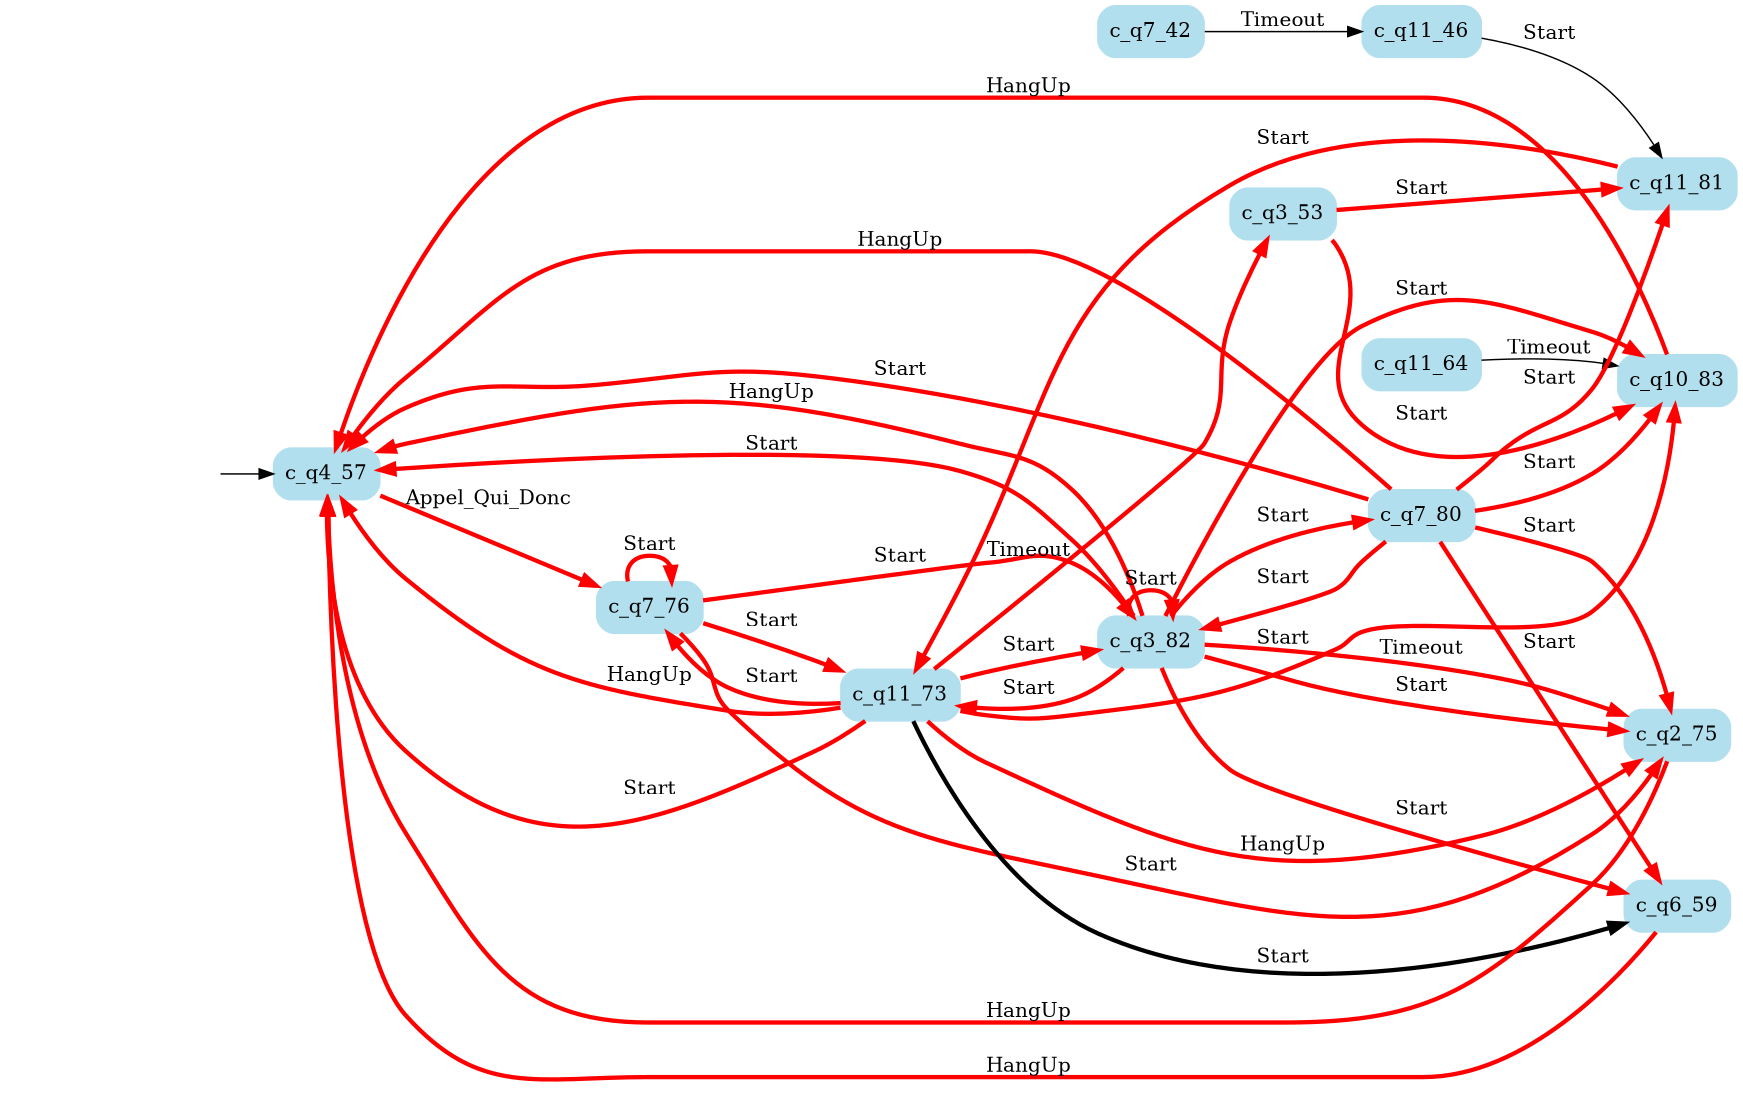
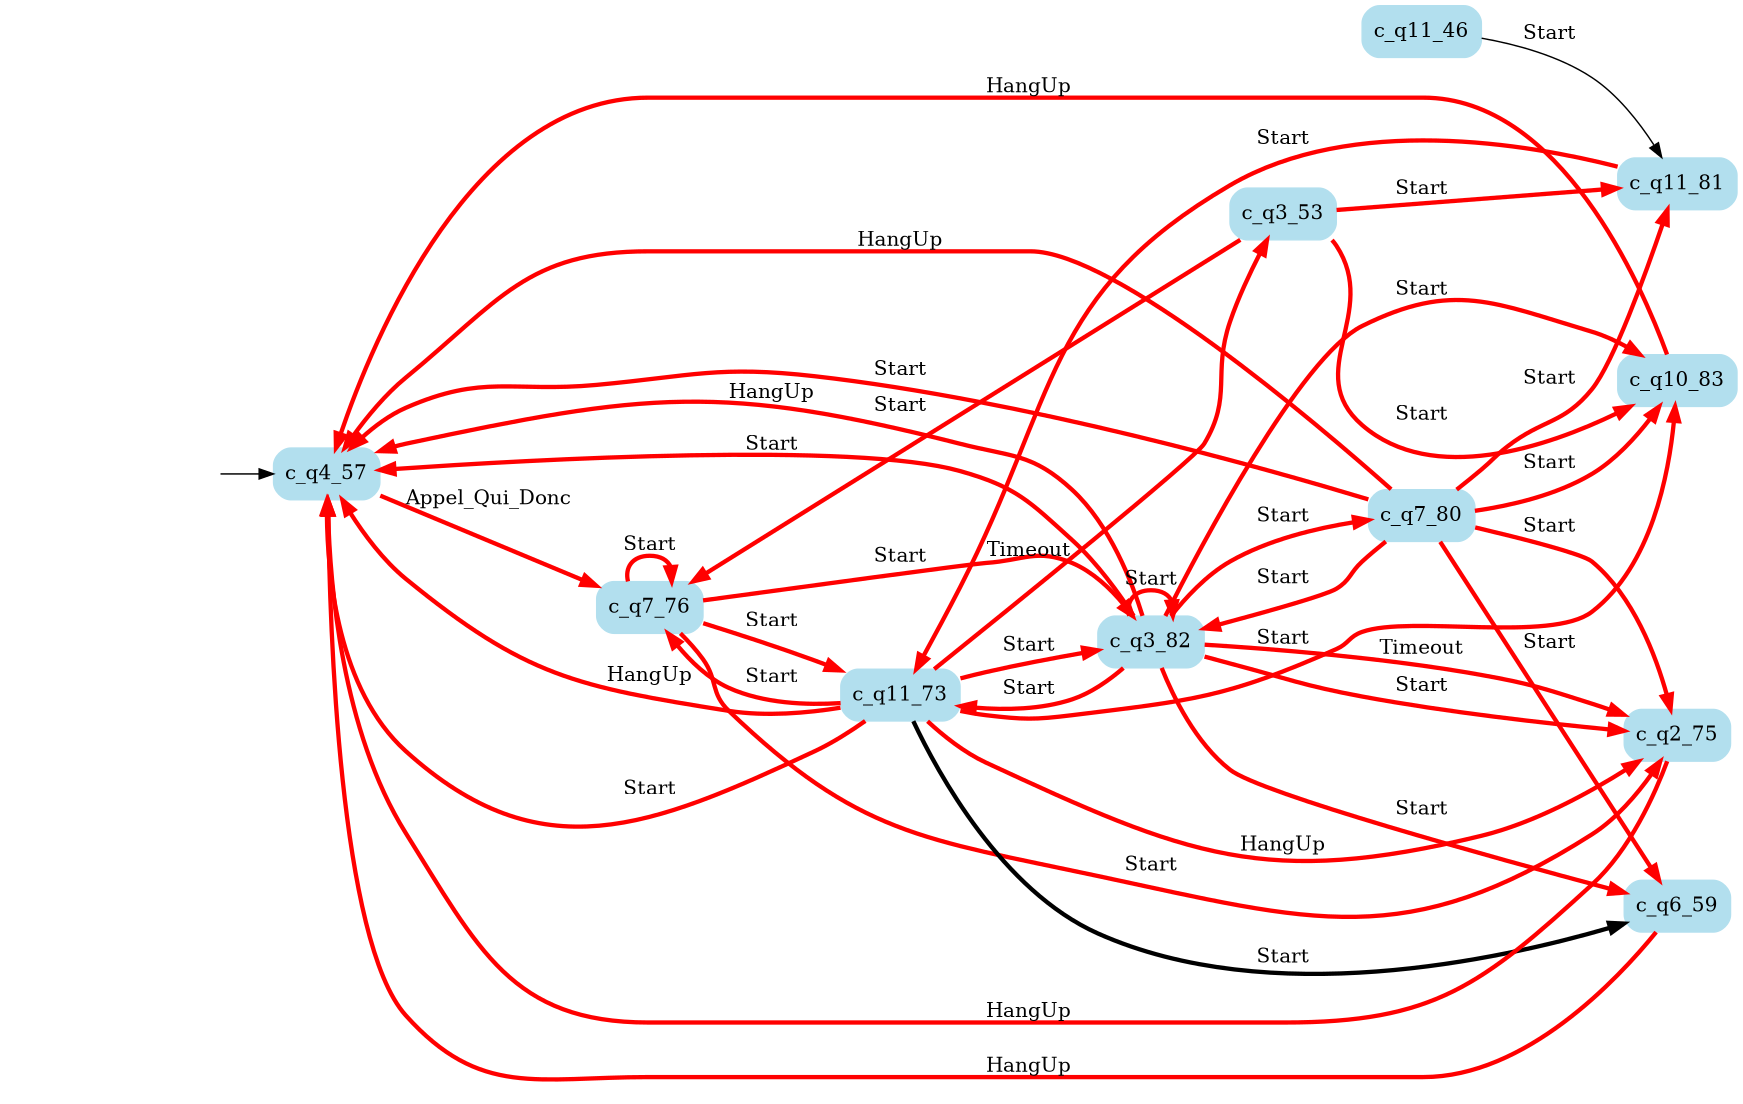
node "c_q7_42": removed
node "c_q11_64": removed
edge "c_q3_53" -> "c_q7_76": added, label "Start"
